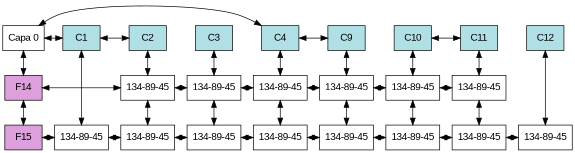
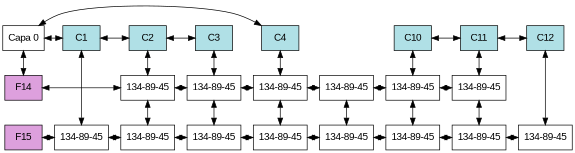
edge "C2" -- "C3": added
node "C9": removed
edge "C11" -- "C12": added
edge "F14" -- "F15": removed
